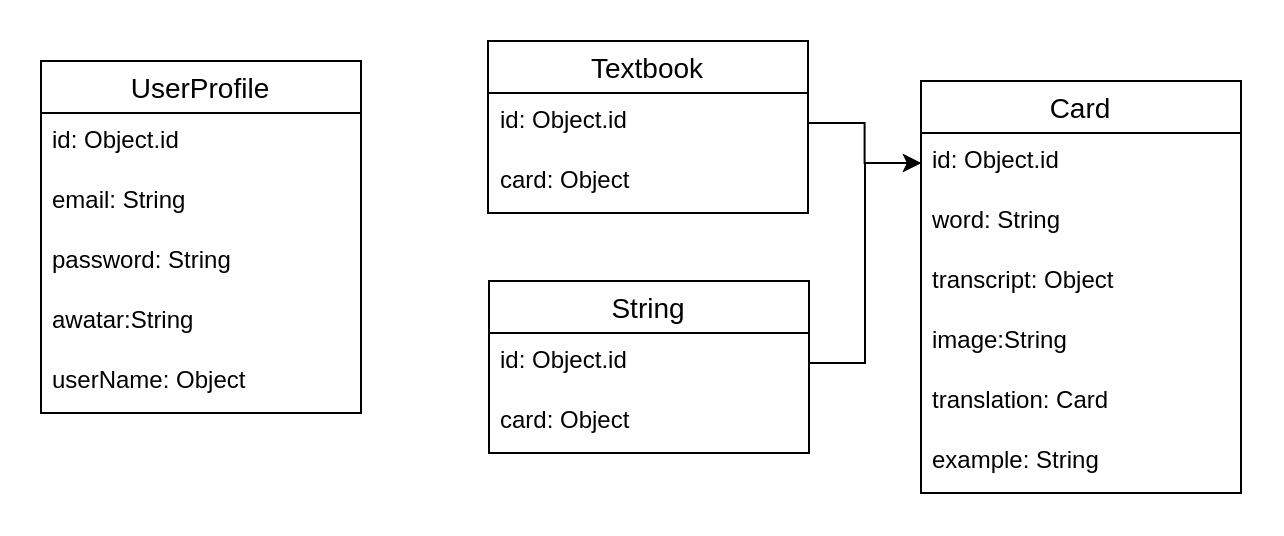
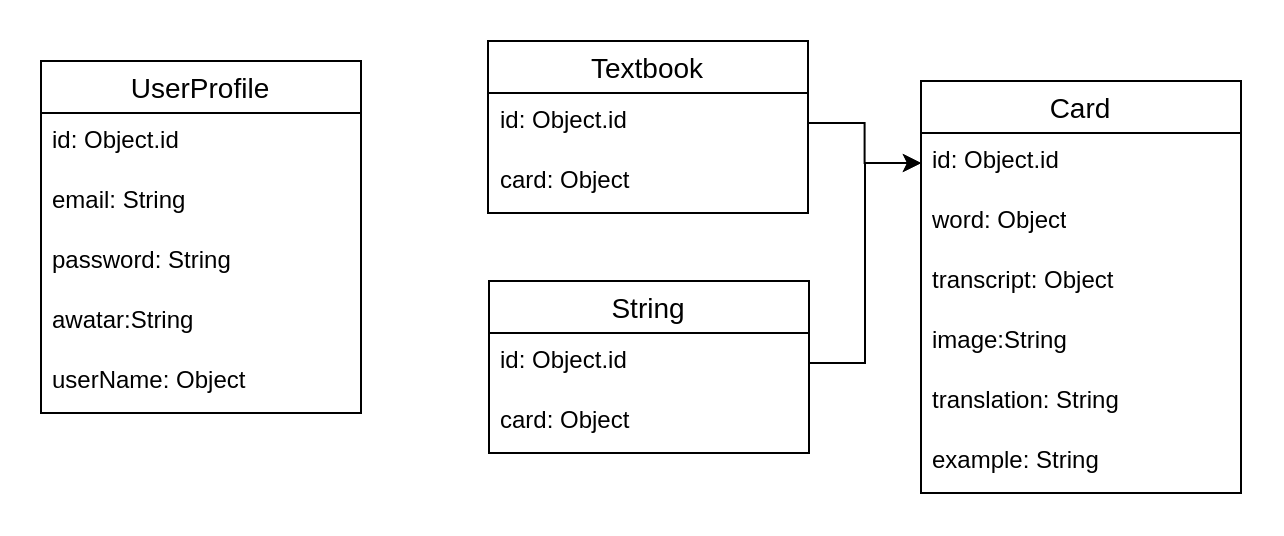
node "word: String": label "word: String" -> "word: Object"
node "translation: Card": label "translation: Card" -> "translation: String"
